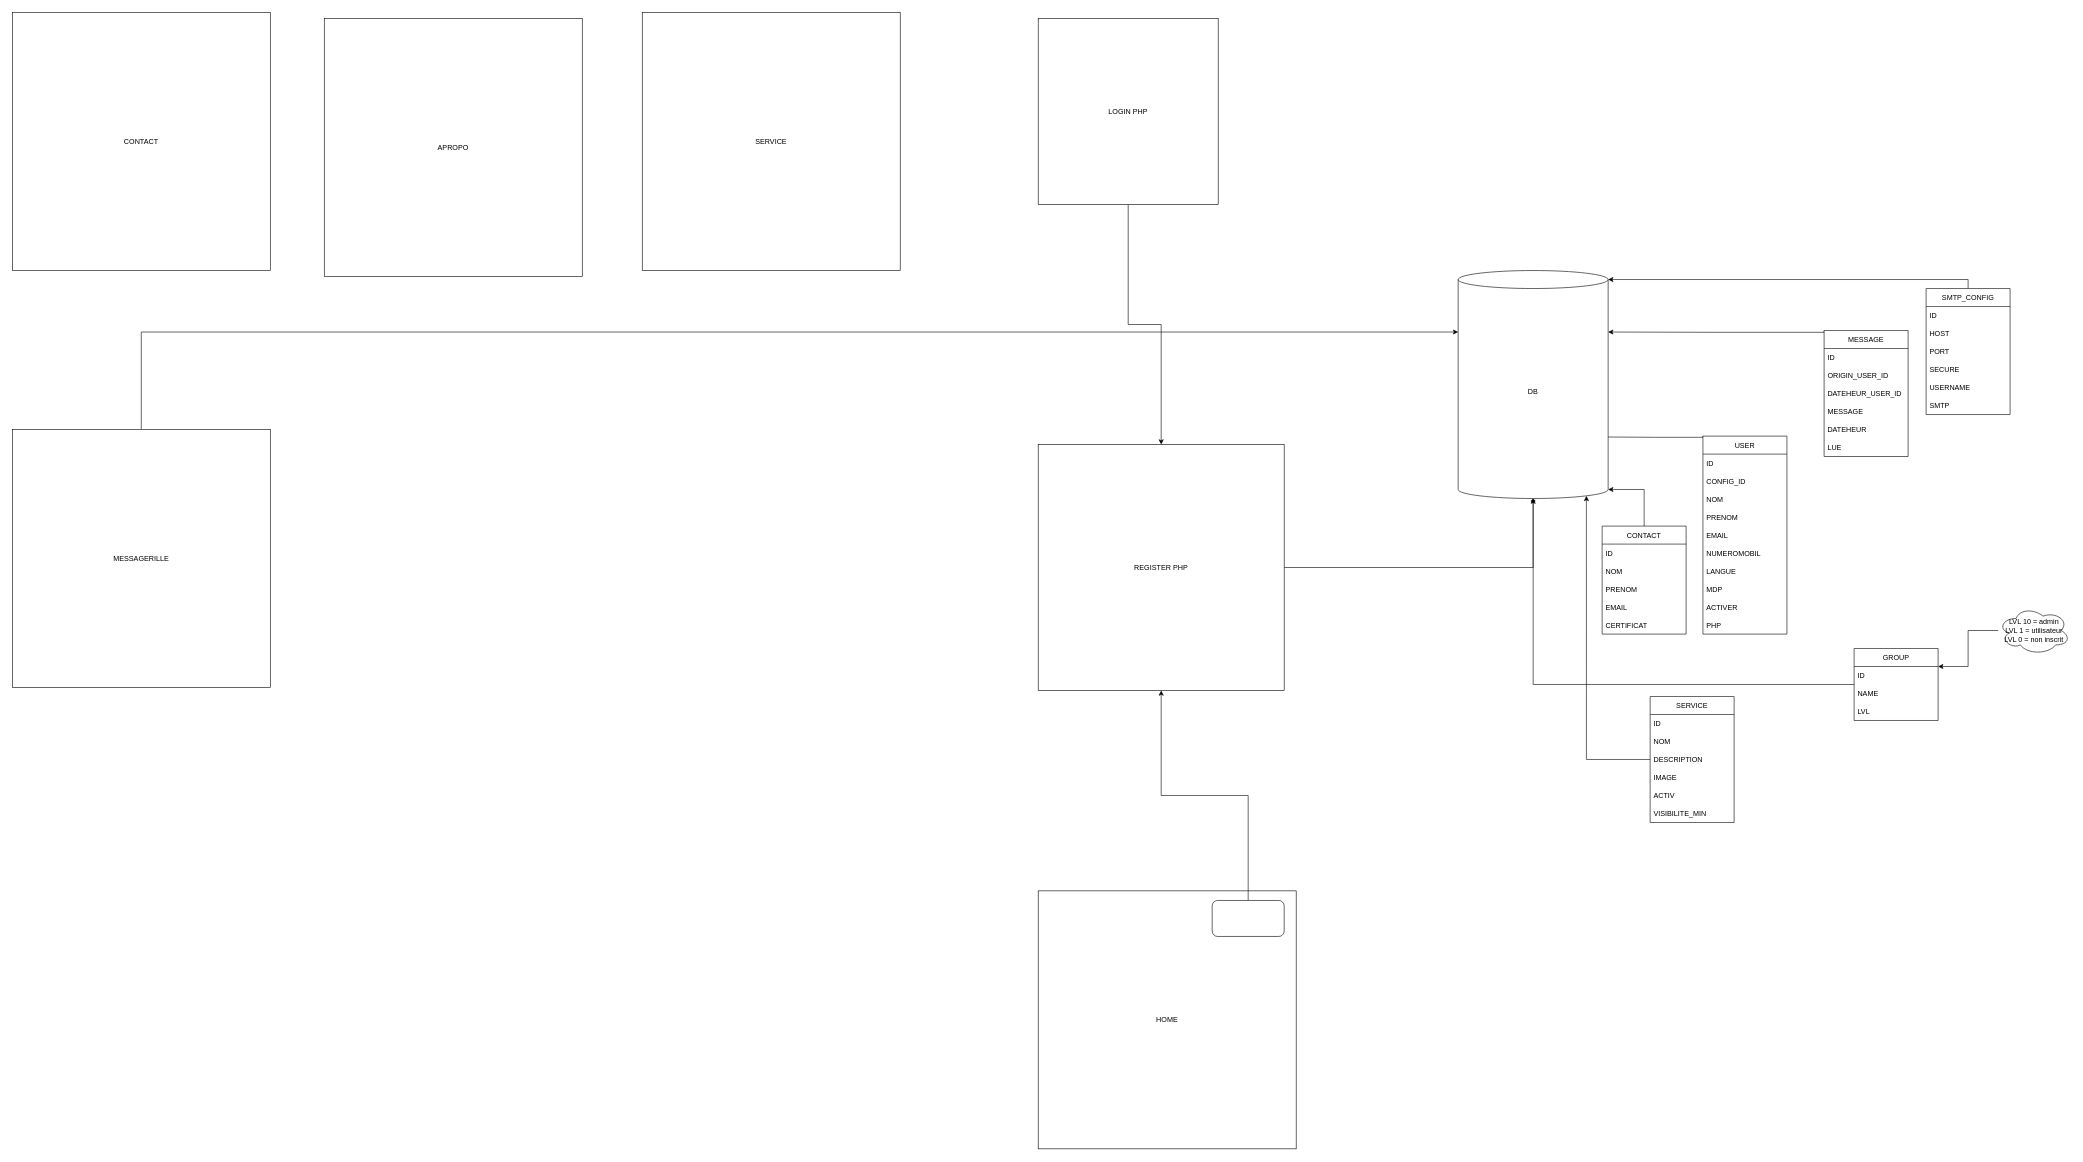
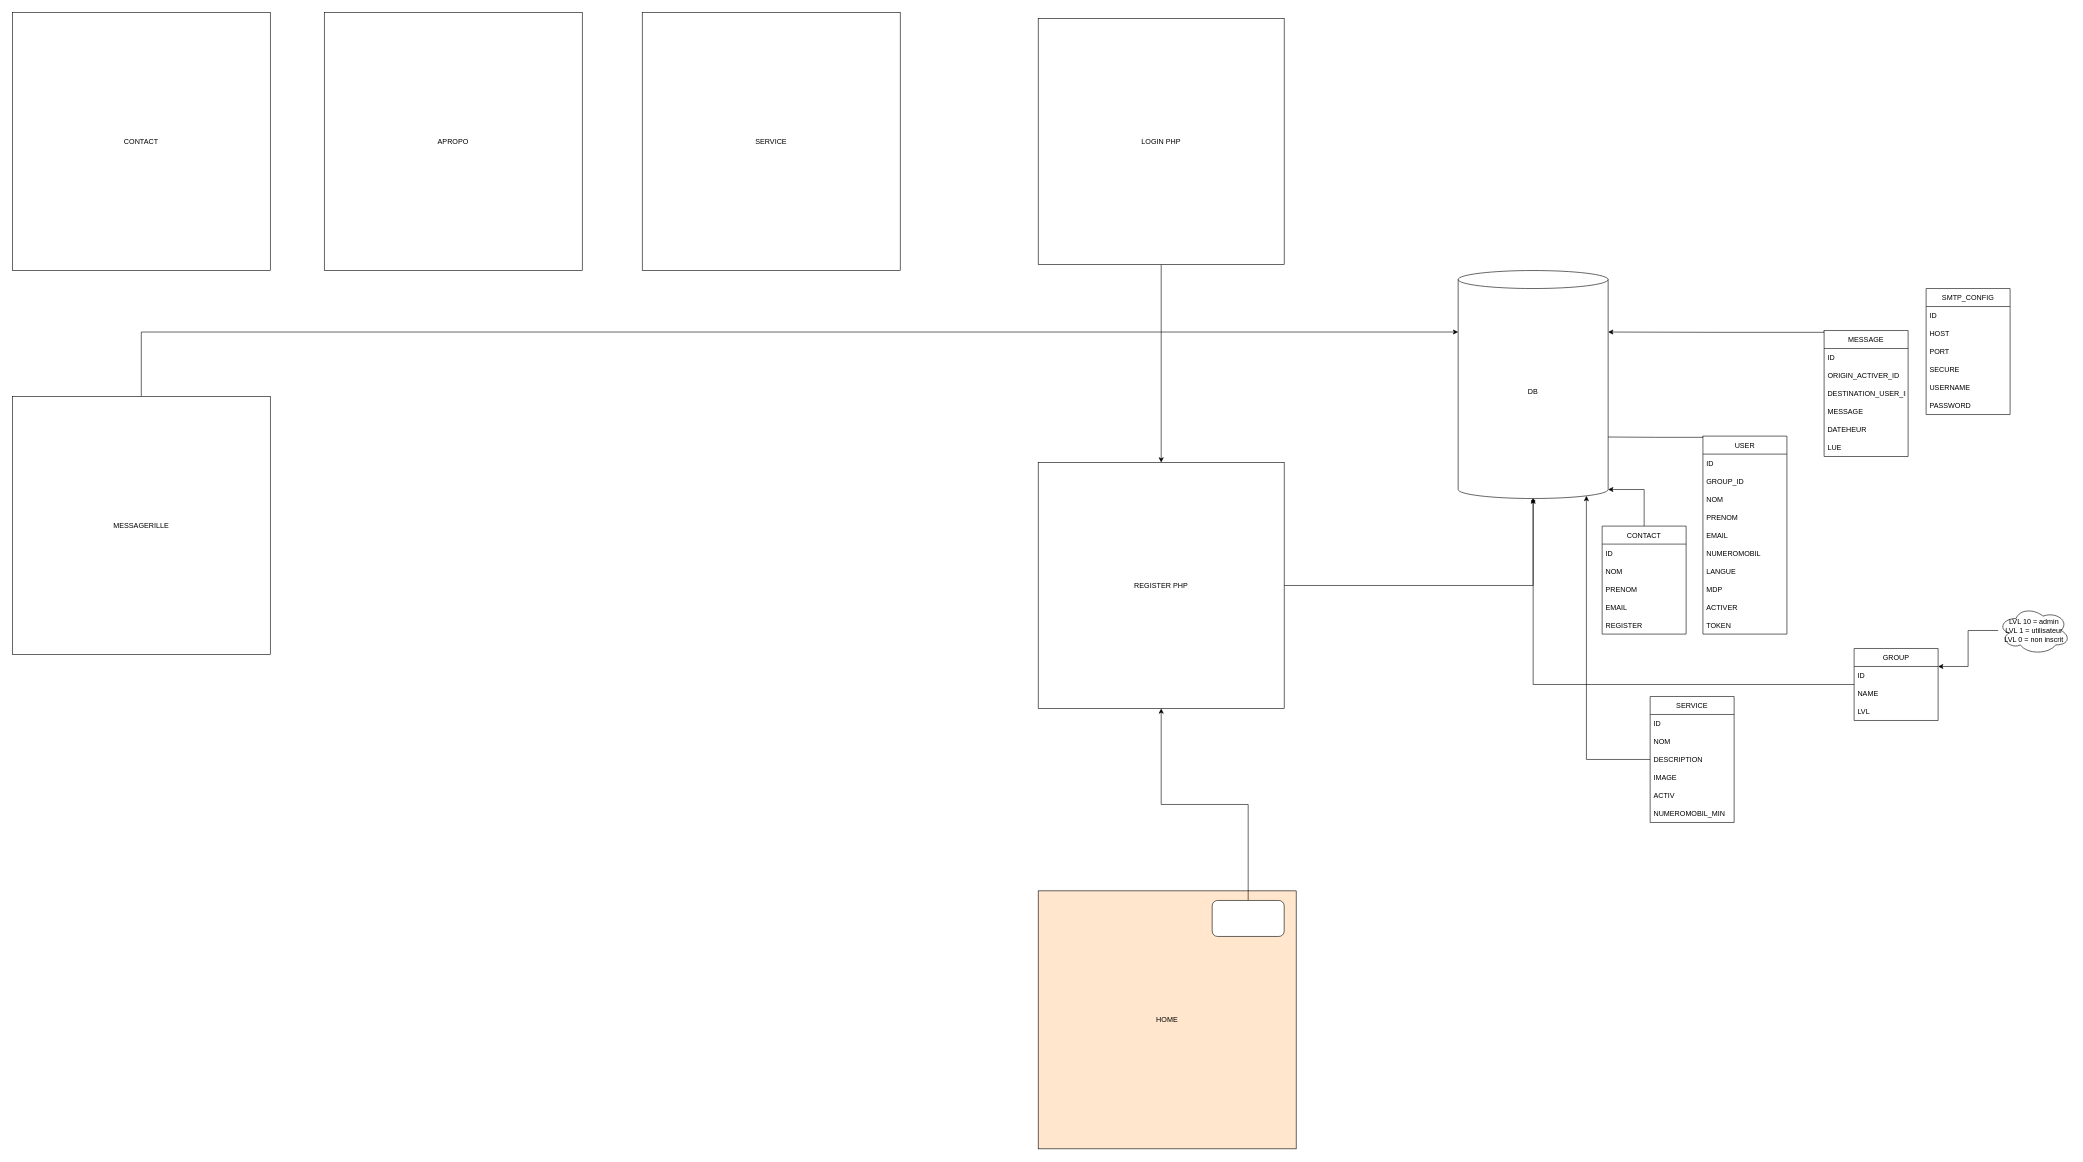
node "LOGIN PHP": size 180x186 -> 246x246
node "APROPO": moved (453, 147) -> (453, 141)
edge "SMTP_CONFIG" -> "DB": removed
node "ORIGIN_USER_ID": label "ORIGIN_USER_ID" -> "ORIGIN_ACTIVER_ID"
node "DATEHEUR_USER_ID": label "DATEHEUR_USER_ID" -> "DESTINATION_USER_ID"
node "SMTP": label "SMTP" -> "PASSWORD"
node "CONFIG_ID": label "CONFIG_ID" -> "GROUP_ID"
node "MESSAGERILLE": moved (141, 558) -> (141, 525)
node "REGISTER PHP": moved (1161, 567) -> (1161, 585)
node "CERTIFICAT": label "CERTIFICAT" -> "REGISTER"
node "PHP": label "PHP" -> "TOKEN"
node "VISIBILITE_MIN": label "VISIBILITE_MIN" -> "NUMEROMOBIL_MIN"
node "HOME": fillcolor #ffffff -> #ffe6cc
